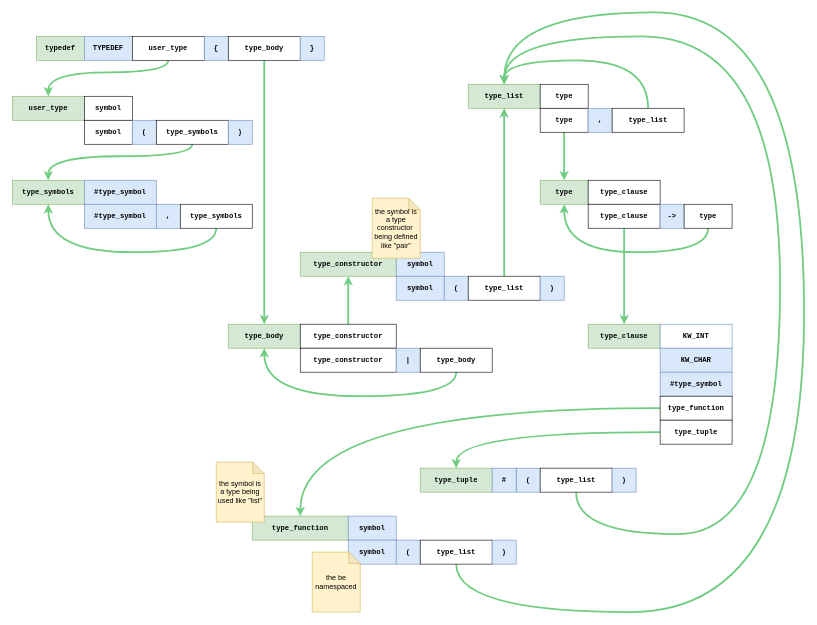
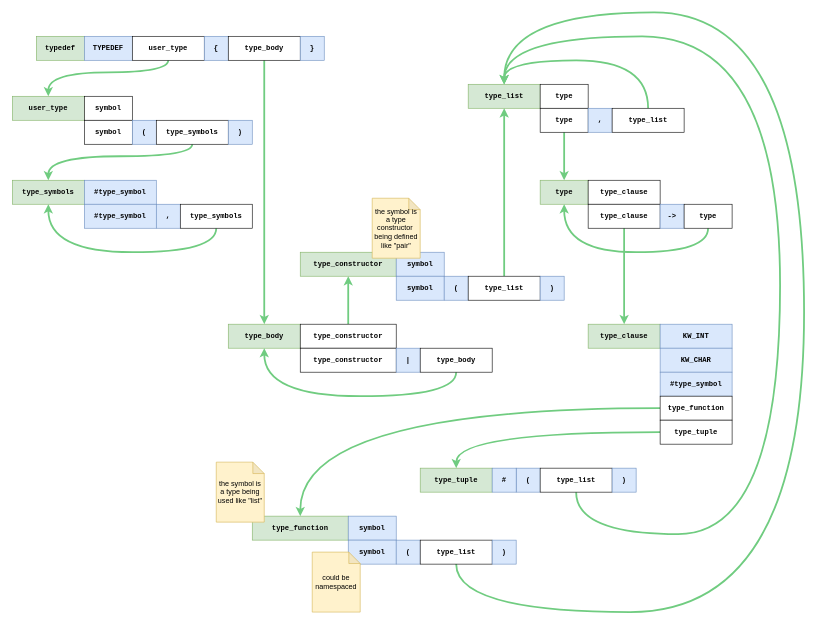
node "KW_INT": fillcolor #ffffff -> #dae8fc
node "the be namespaced": label "the be namespaced" -> "could be namespaced"
